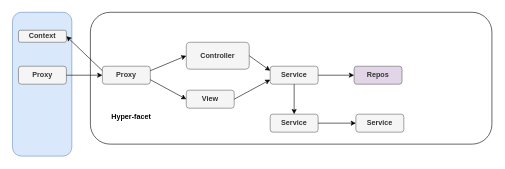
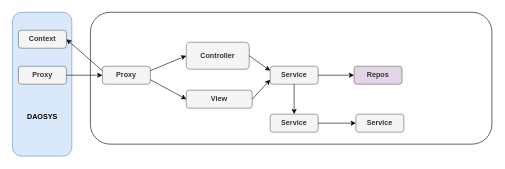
node "Context": size 48x12 -> 48x18
node "View": size 48x18 -> 66x18
node "DAOSYS": added
node "Hyper-facet": removed
